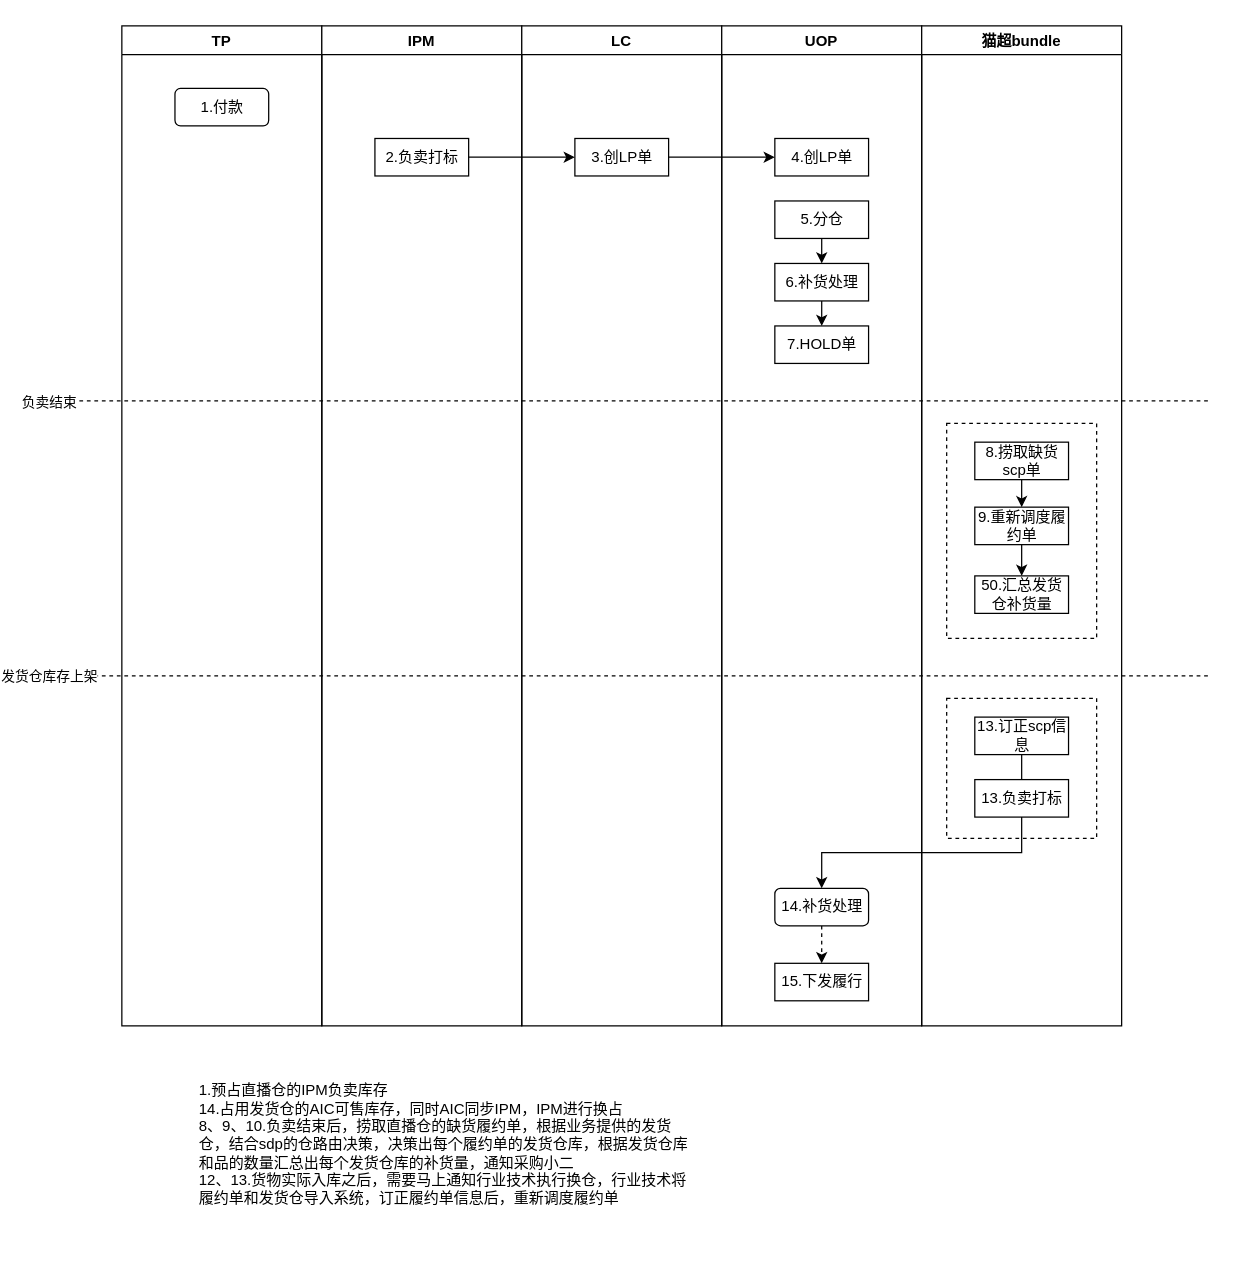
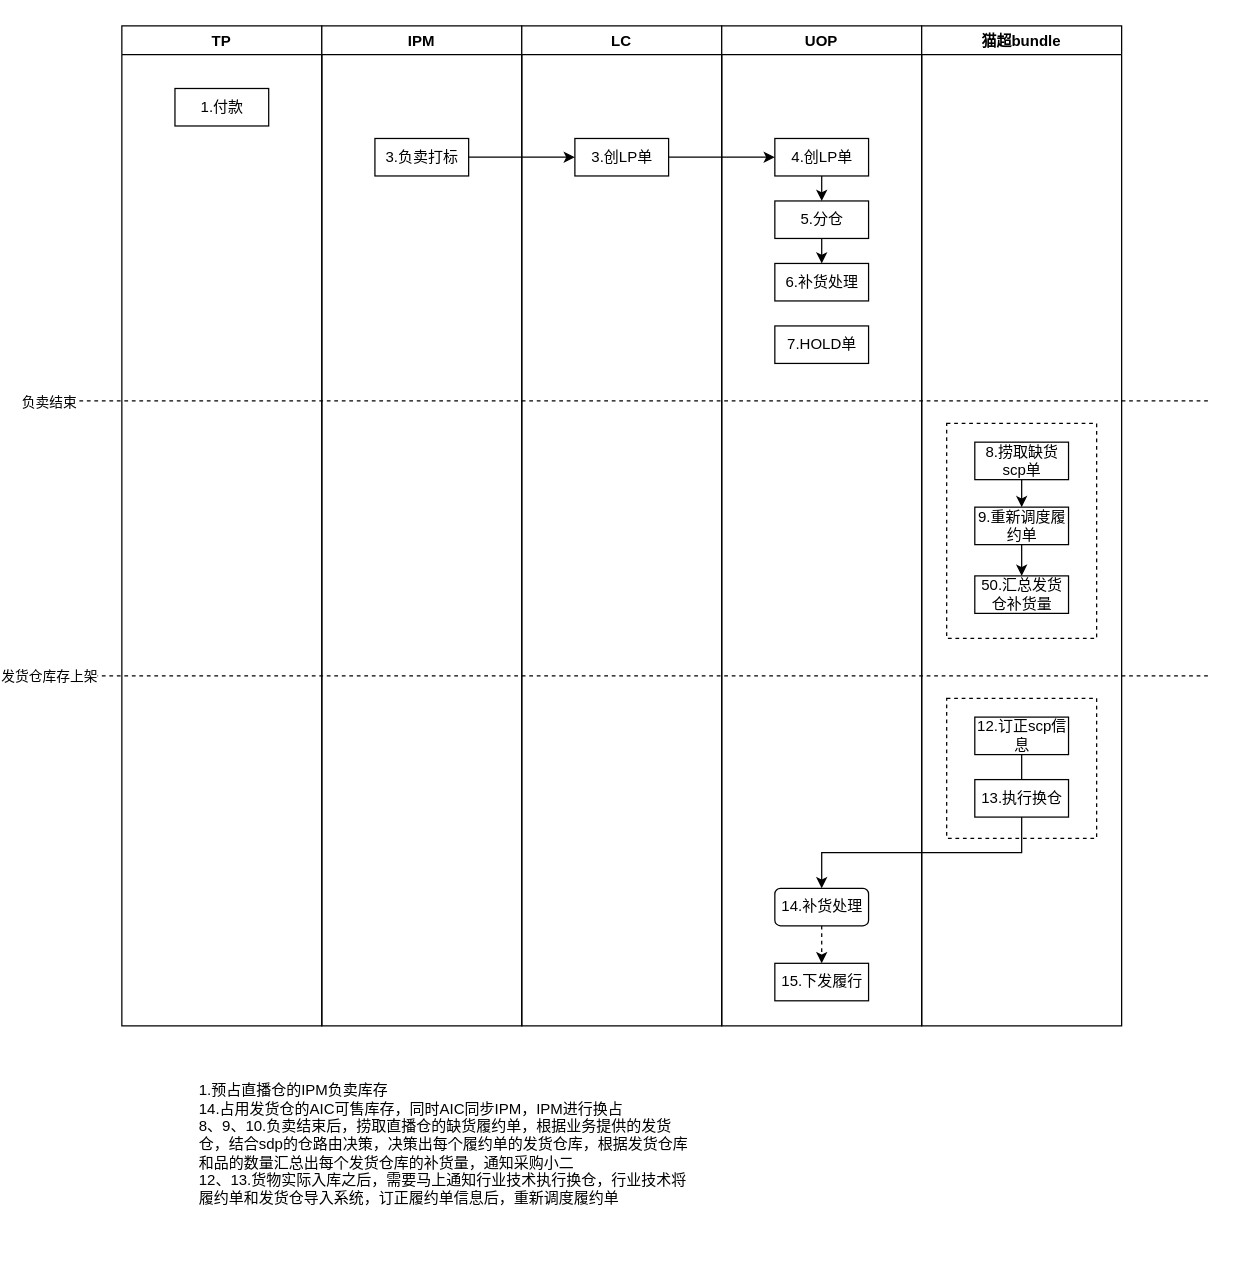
node "1.付款": shape rounded rectangle -> rectangle
node "2.负卖打标": label "2.负卖打标" -> "3.负卖打标"
edge "4.创LP单" -> "5.分仓": added
edge "6.补货处理" -> "7.HOLD单": removed
node "13.订正scp信息": label "13.订正scp信息" -> "12.订正scp信息"
node "13.负卖打标": label "13.负卖打标" -> "13.执行换仓"
